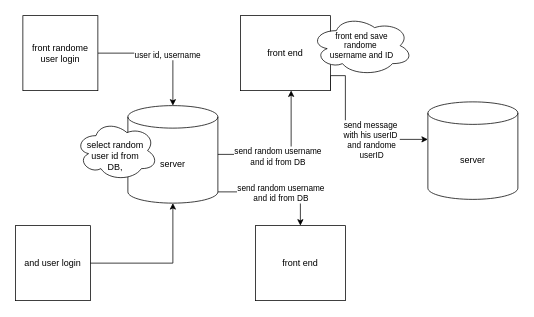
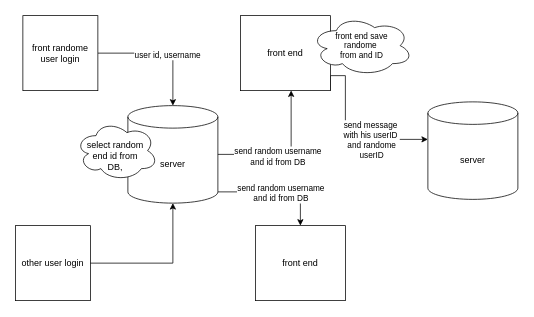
node "front end save randome username and ID": label "front end save randome username and ID" -> "front end save randome from and ID"
node "select random user id from DB,": label "select random user id from DB," -> "select random end id from DB,"
node "and user login": label "and user login" -> "other user login"
